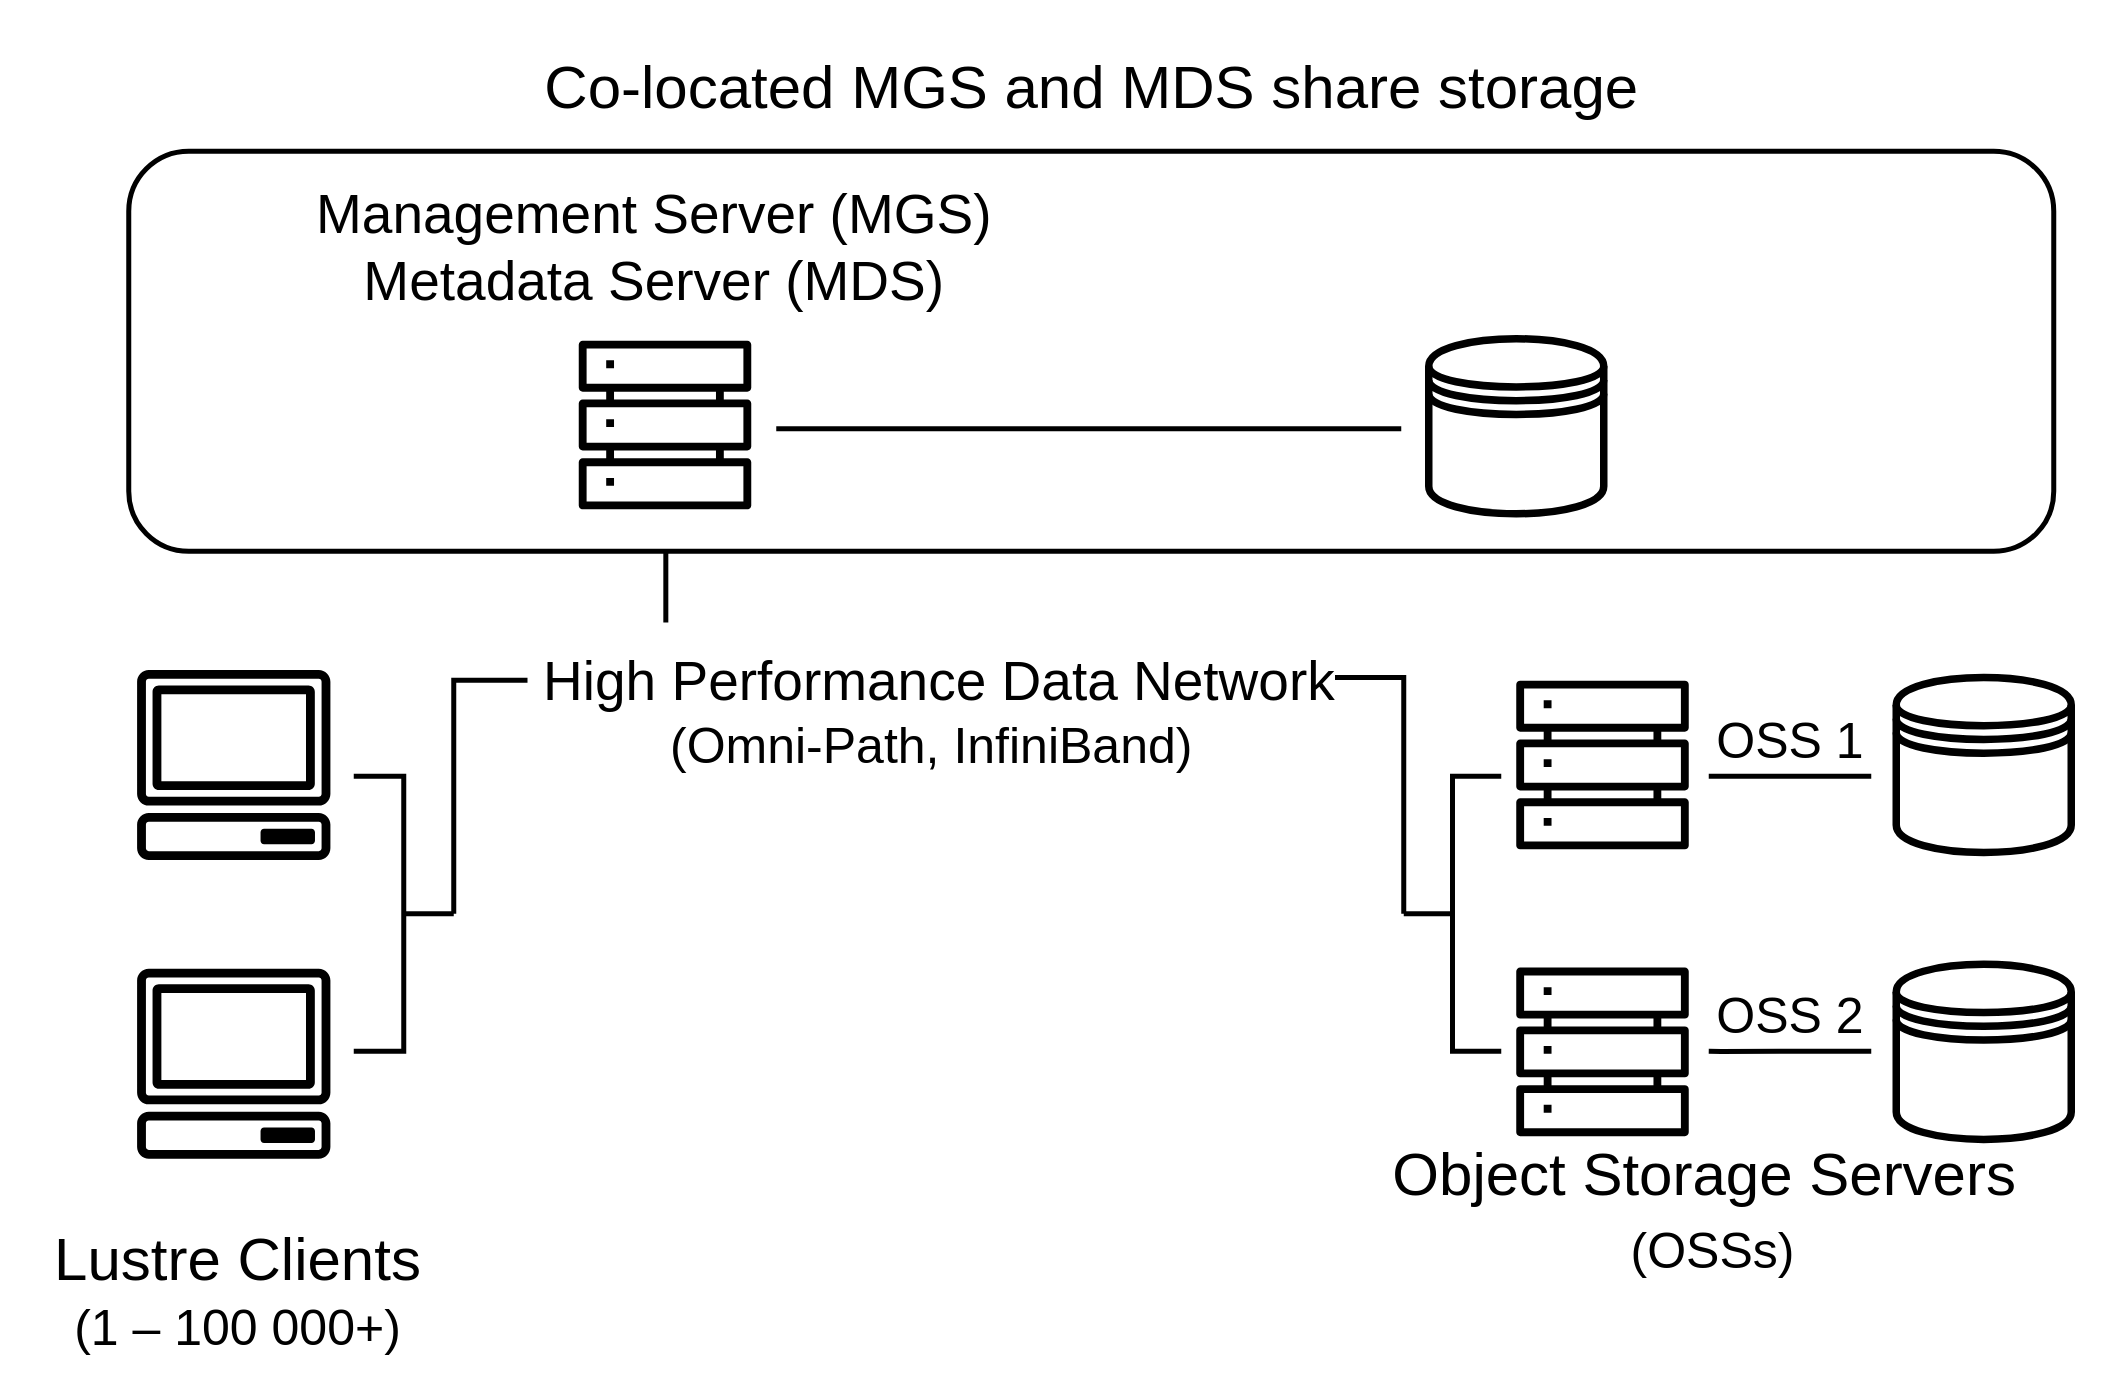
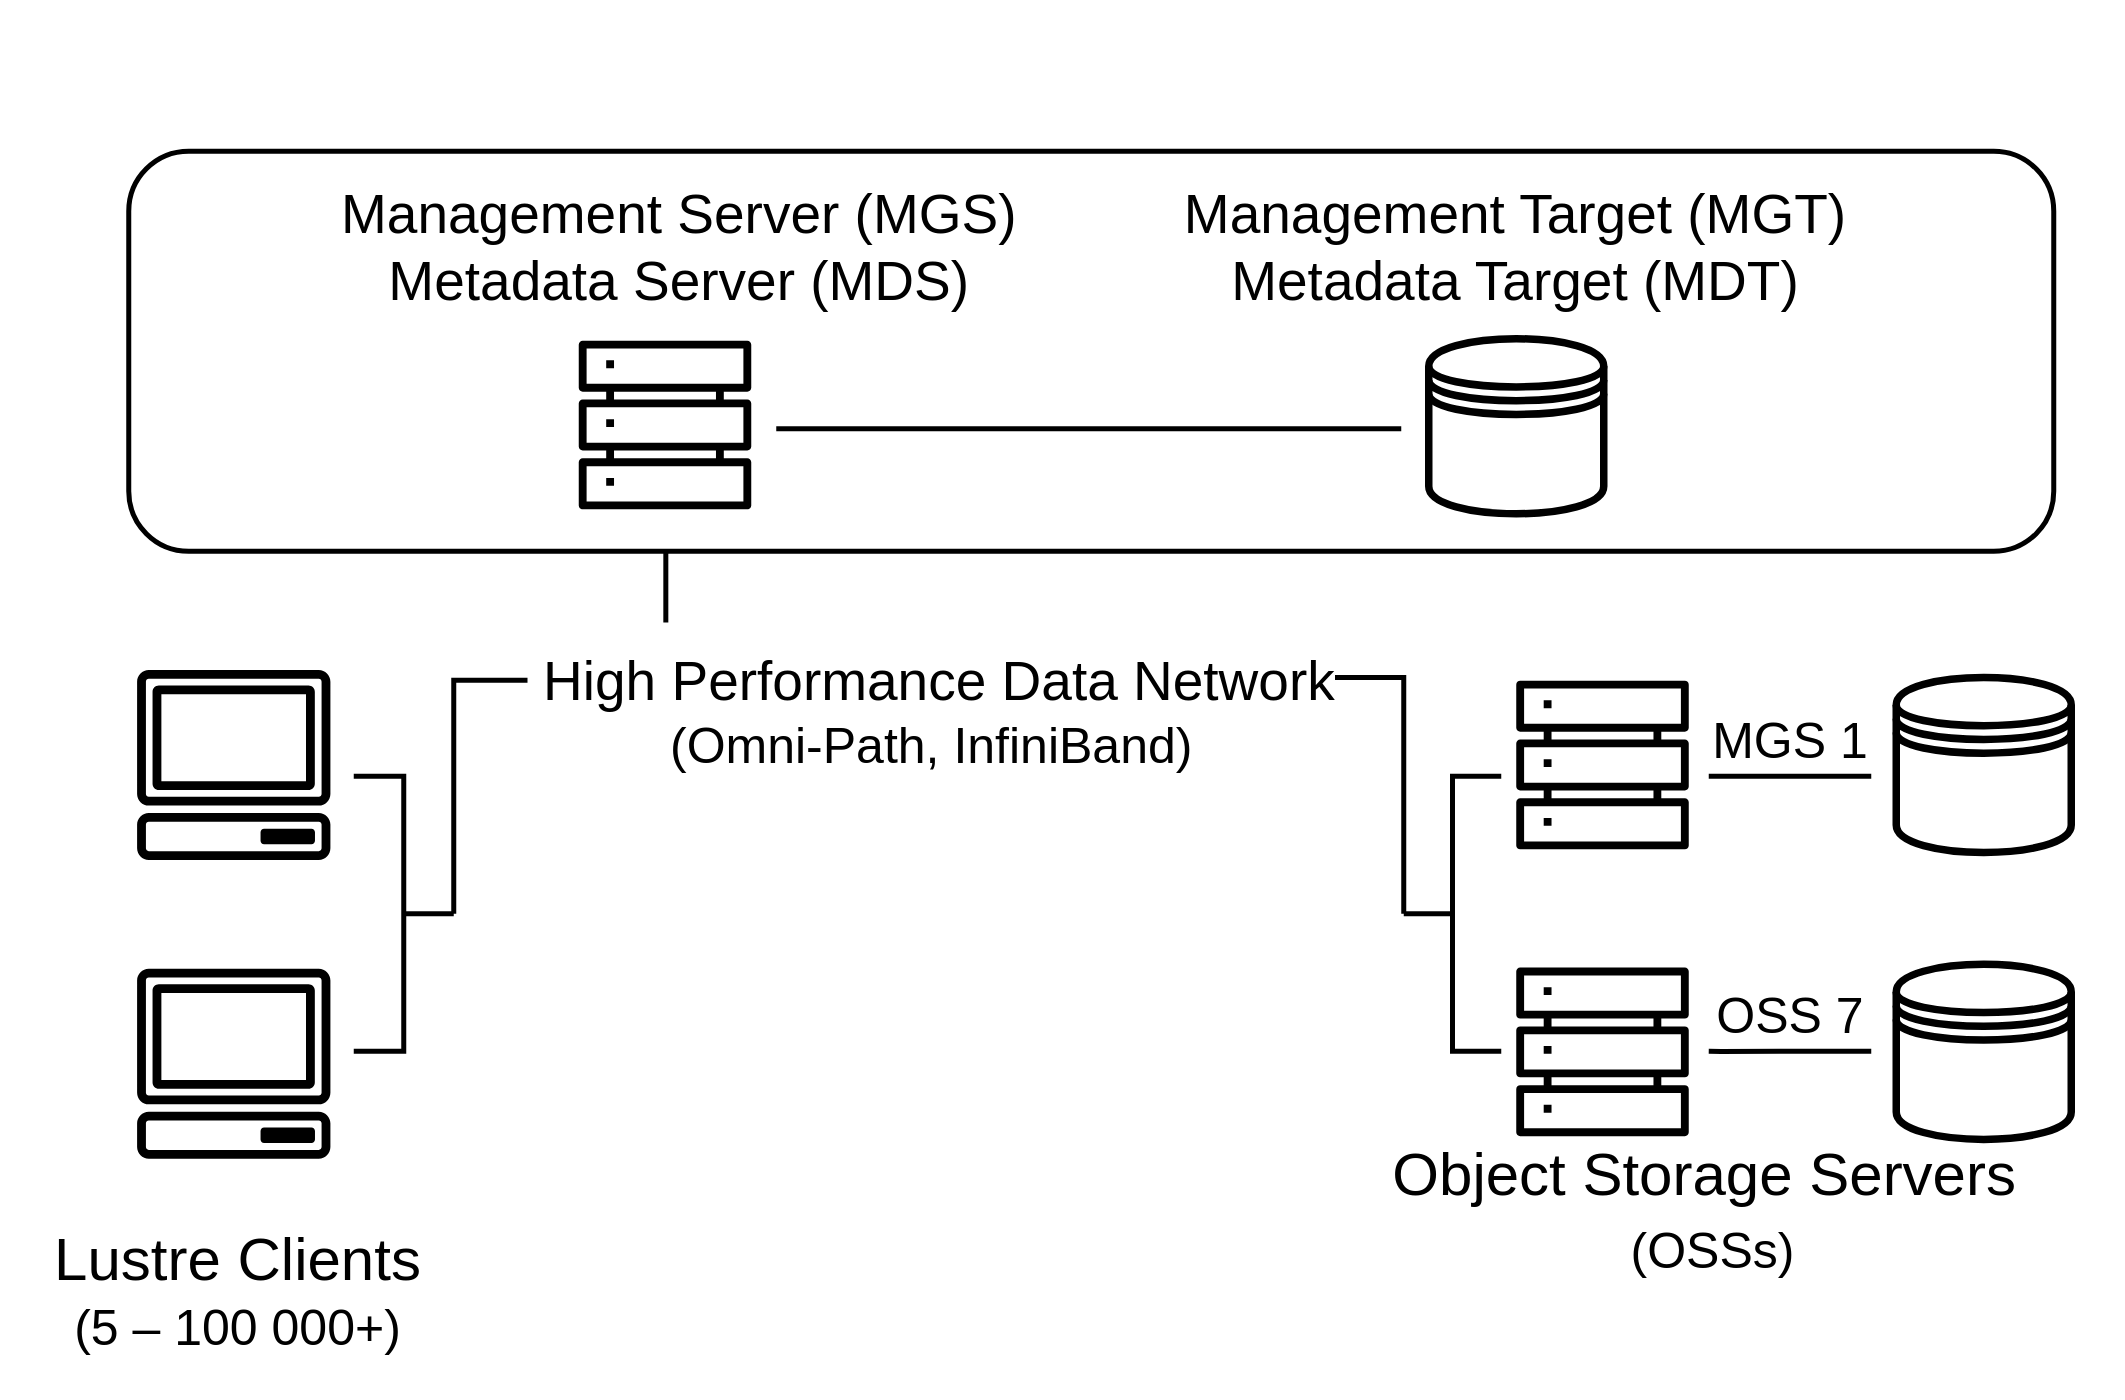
node "Co-located MGS and MDS share storage": removed
node "Management Server (MGS) Metadata Server (MDS)": moved (655, 248) -> (680, 248)
node "Management Target (MGT) Metadata Target (MDT)": added
node "OSS 1": label "OSS 1" -> "MGS 1"
node "OSS 2": label "OSS 2" -> "OSS 7"
node "Lustre Clients (1 ‒ 100 000+)": label "Lustre Clients (1 ‒ 100 000+)" -> "Lustre Clients (5 ‒ 100 000+)"
